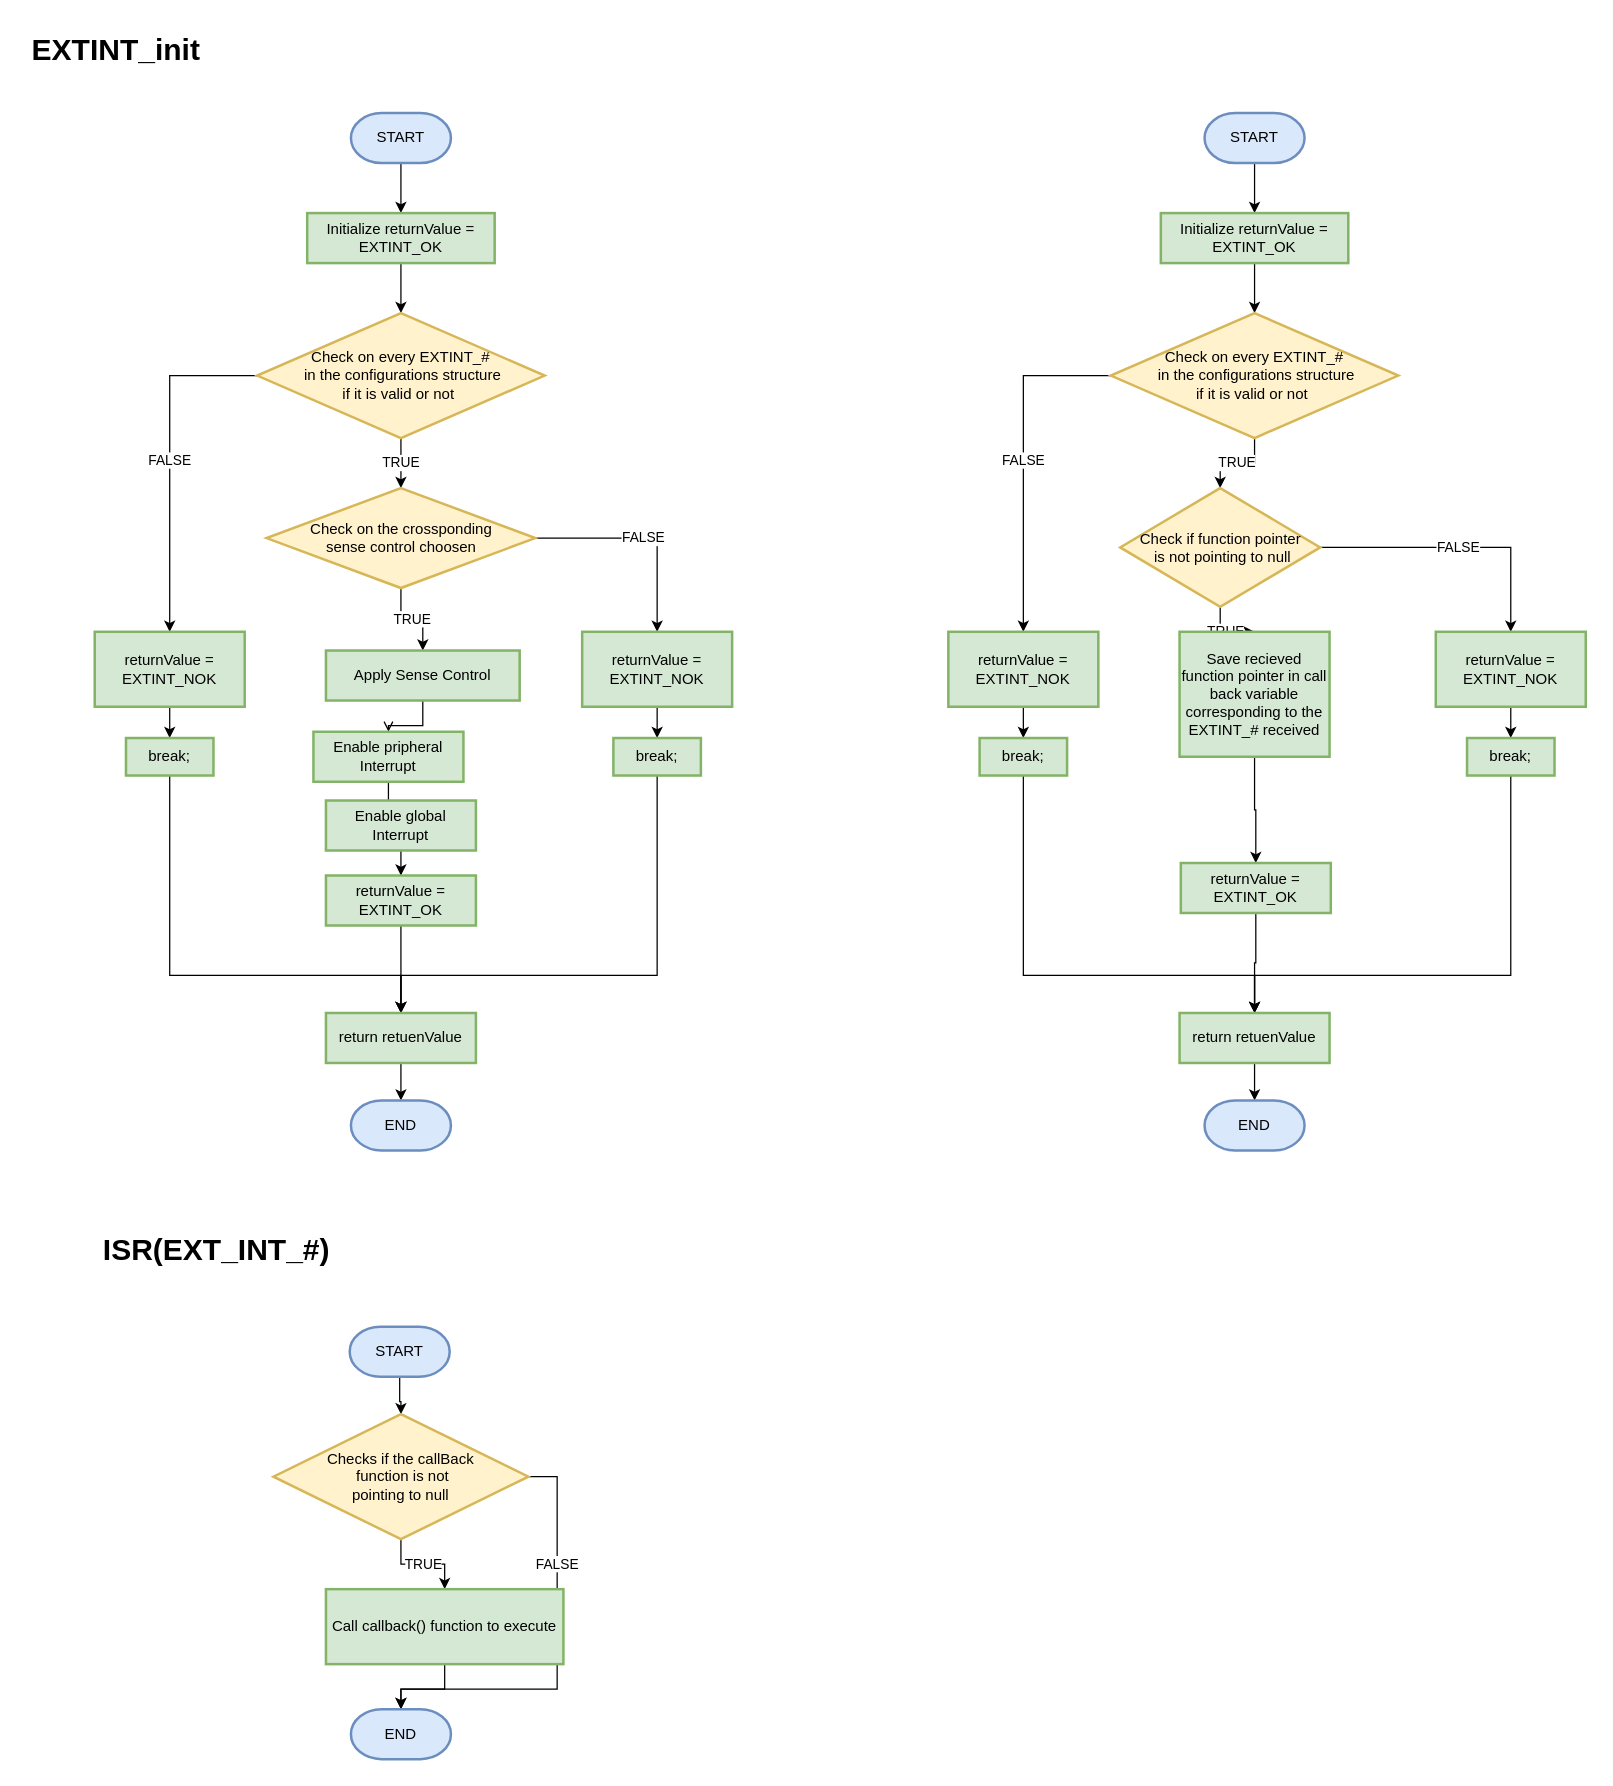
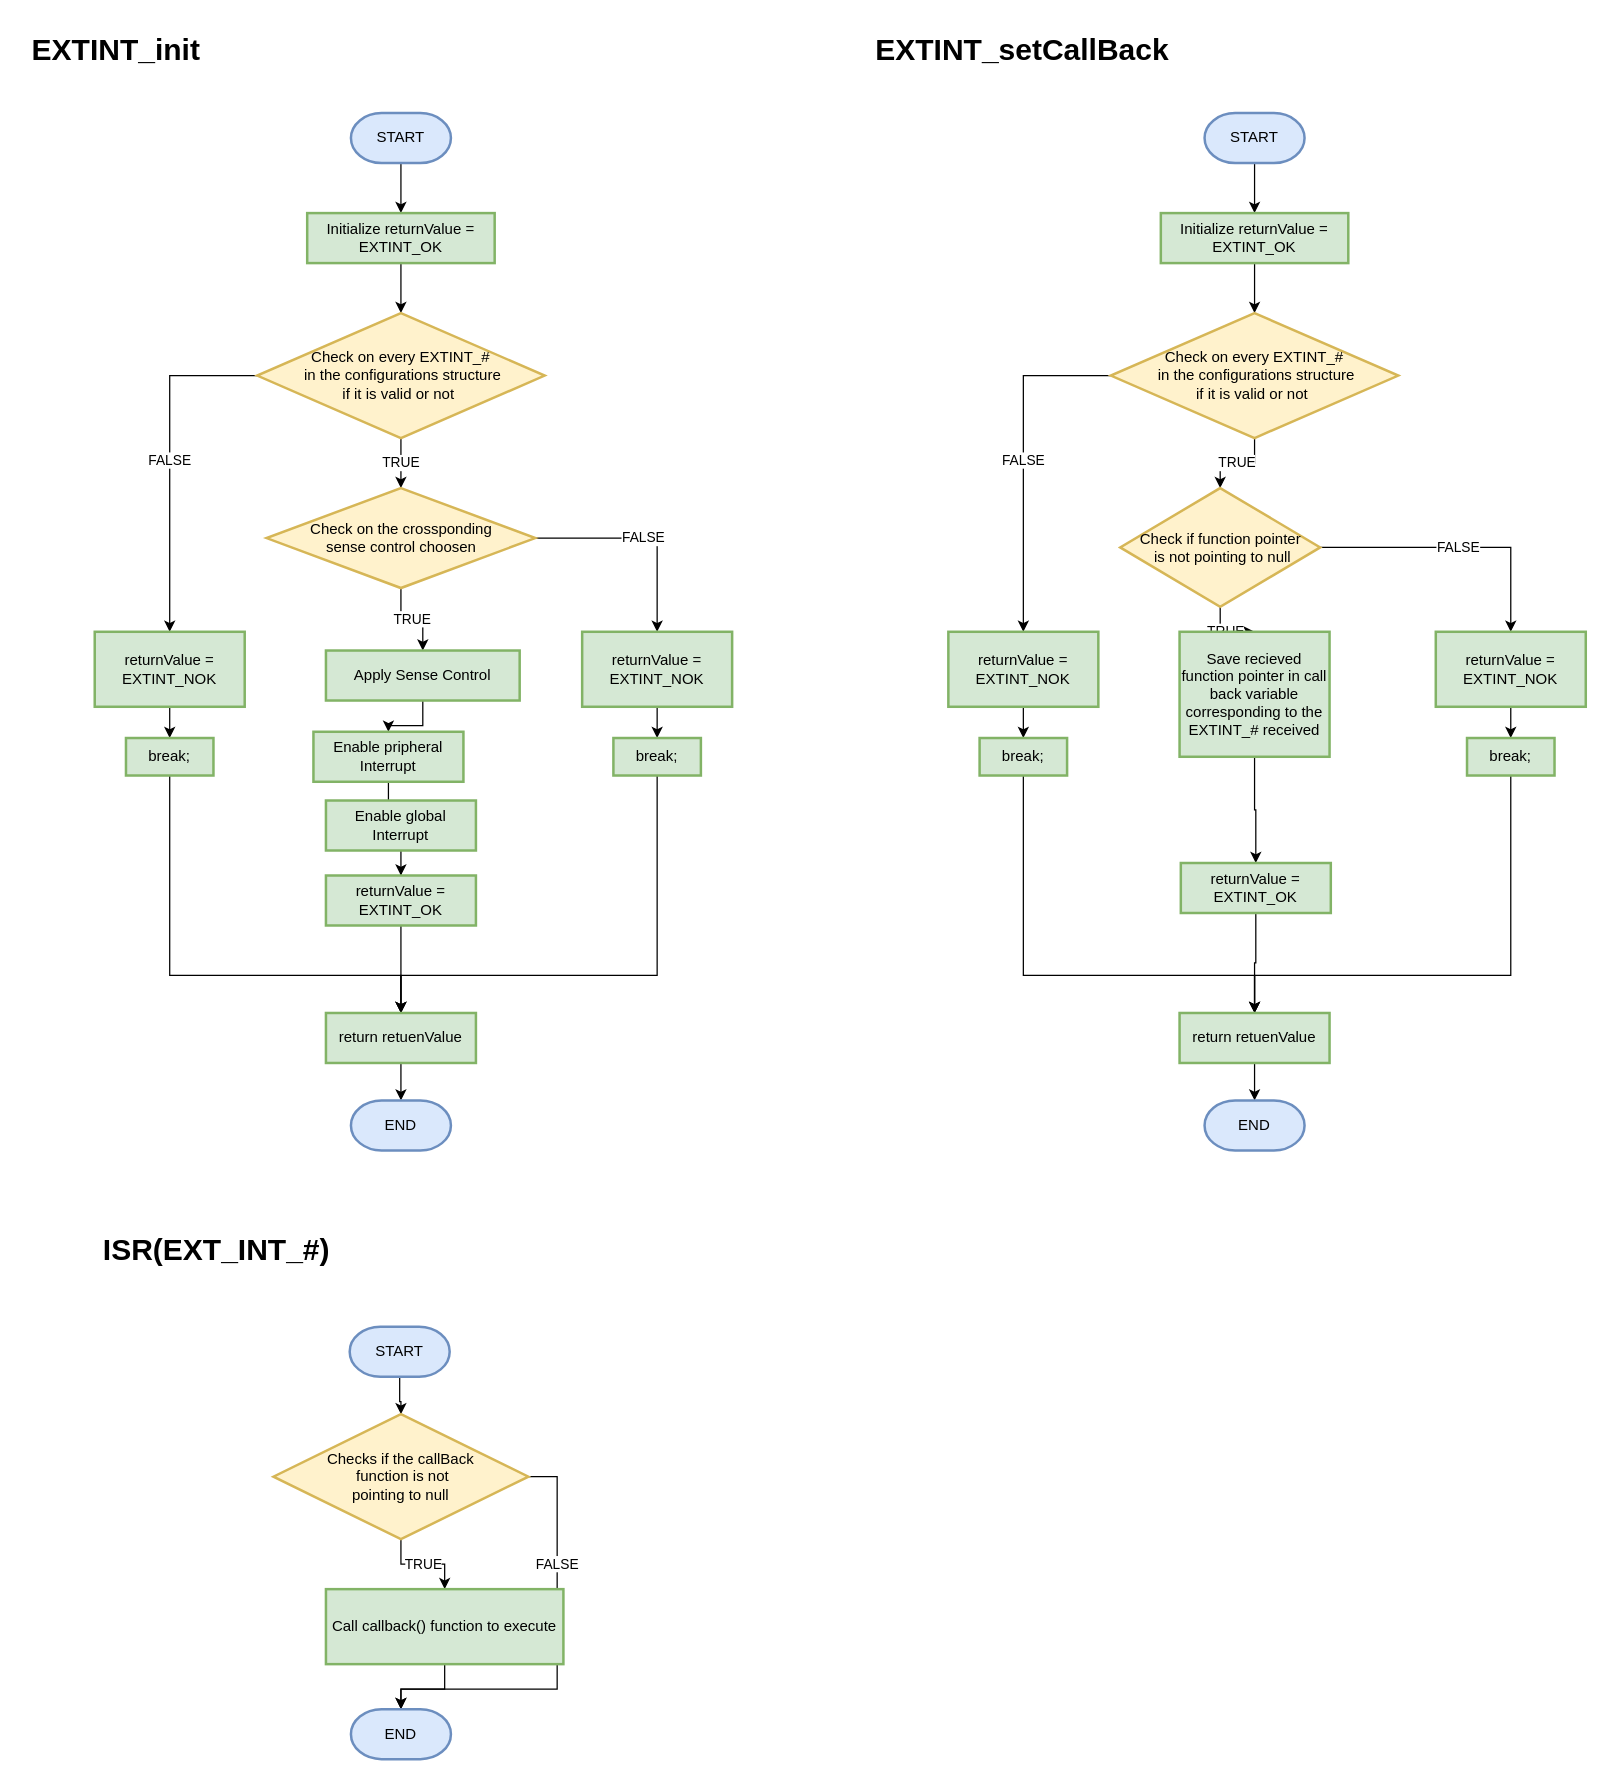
node "EXTINT_setCallBack": added
edge "Apply Sense Control" -> "Enable pripheral Interrupt": arrowhead open -> classic
